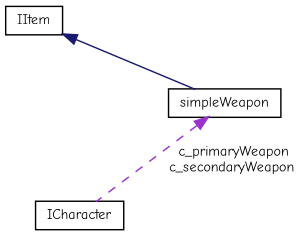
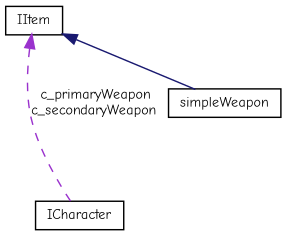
edge "ICharacter" -> "simpleWeapon": now "ICharacter" -> "IItem"
